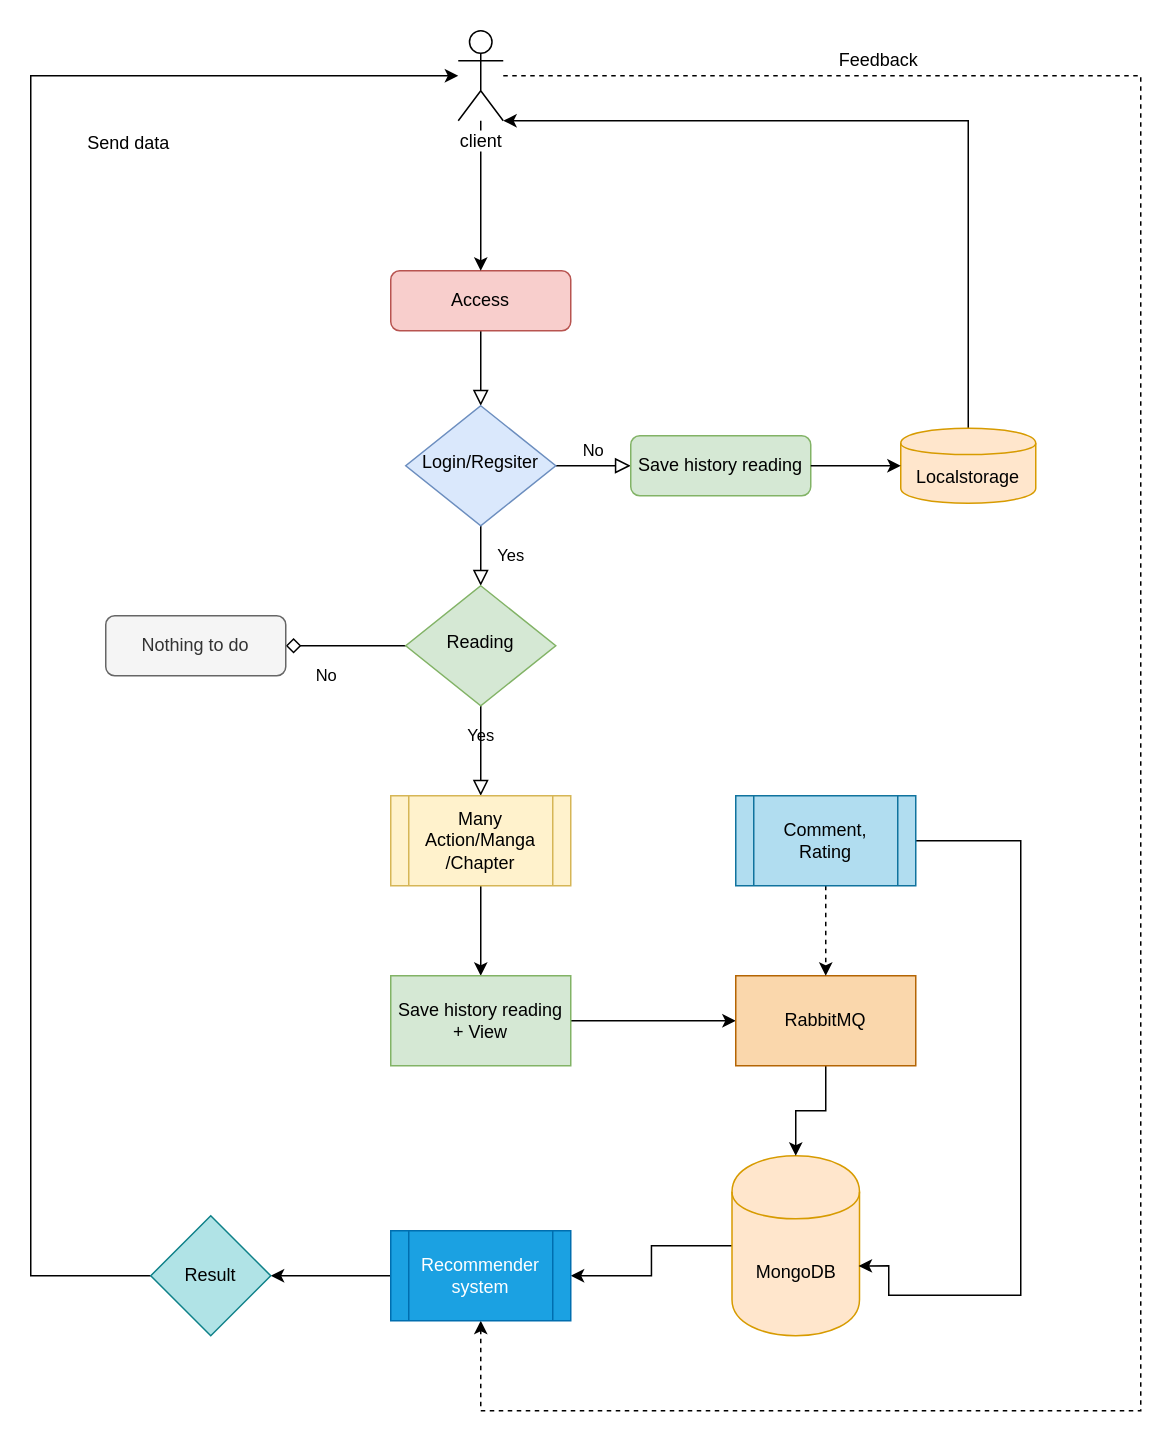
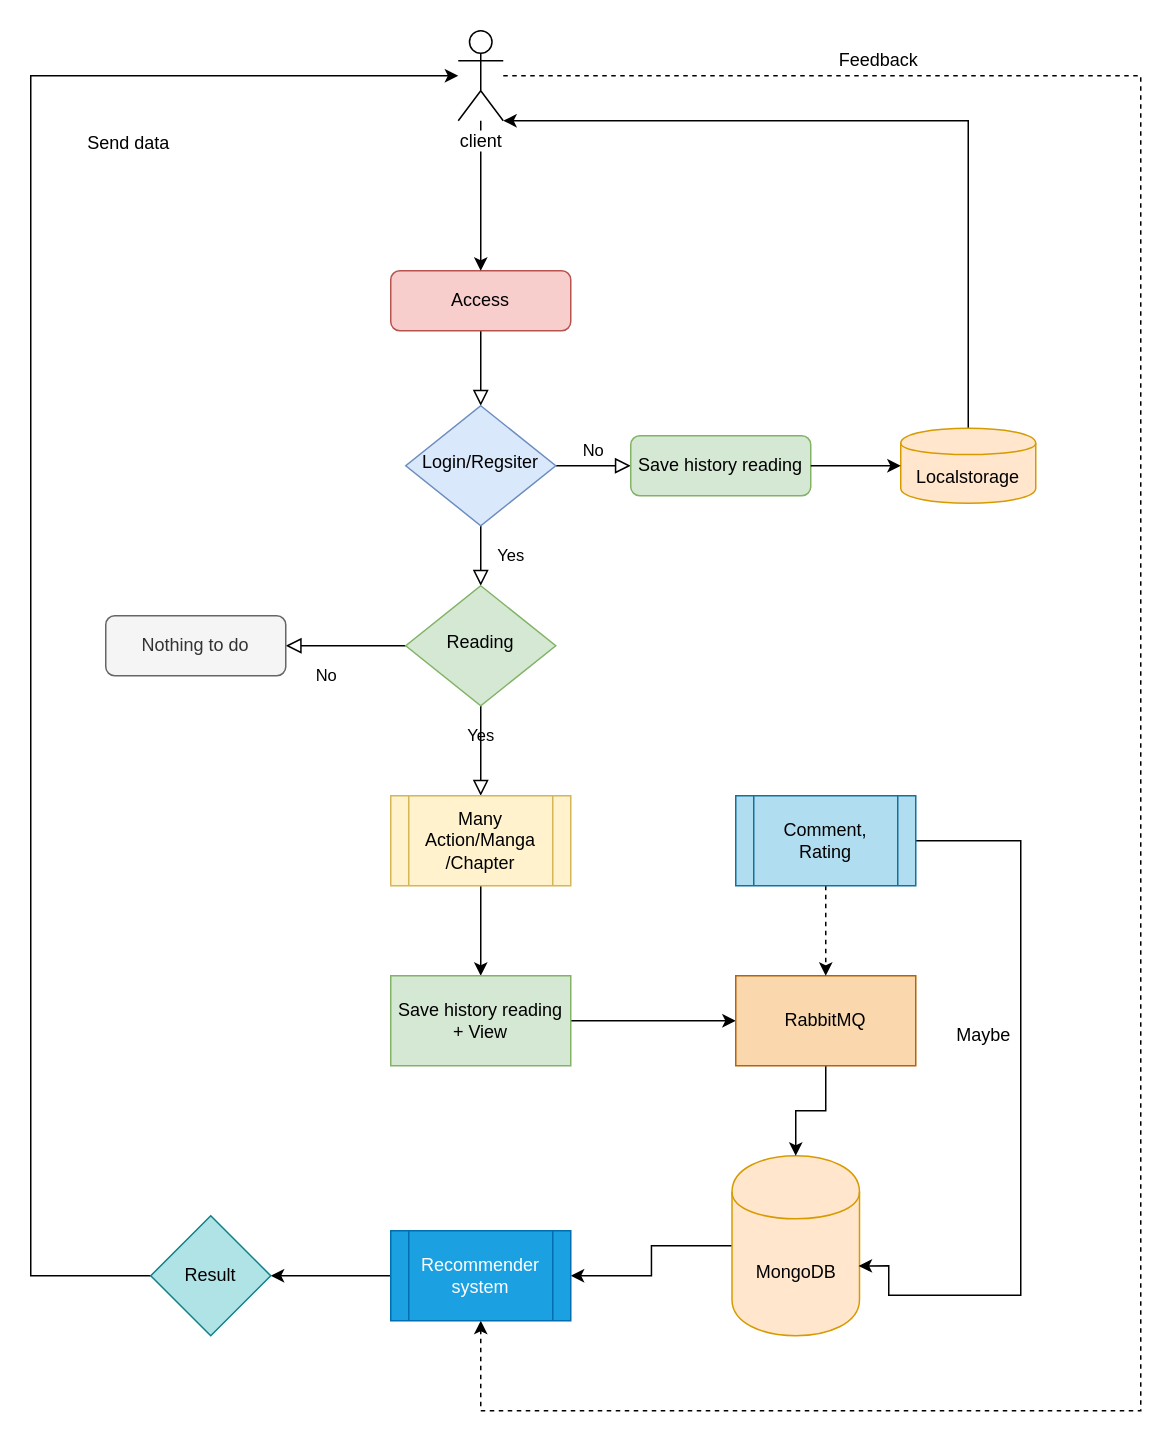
edge "Reading" -> "Nothing to do": arrowhead diamond -> block
node "Maybe": added
